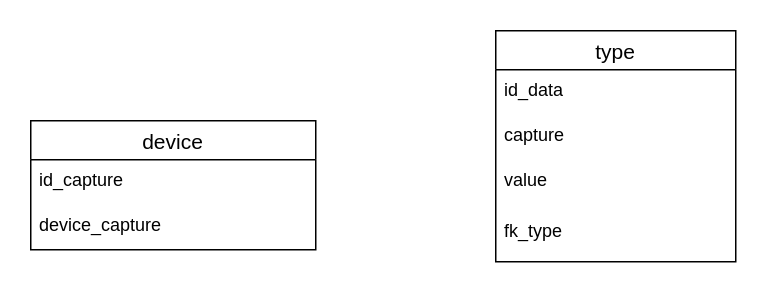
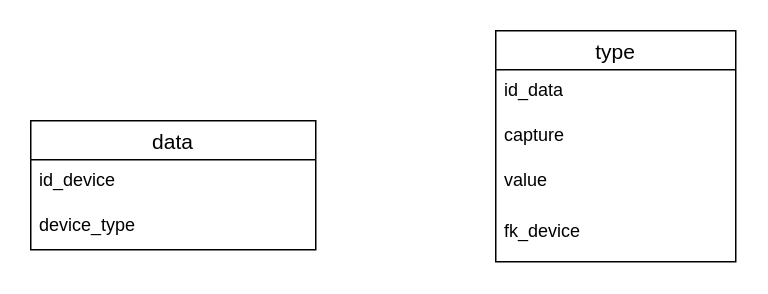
node "device": label "device" -> "data"
node "id_capture": label "id_capture" -> "id_device"
node "device_capture": label "device_capture" -> "device_type"
node "fk_type": label "fk_type" -> "fk_device"
